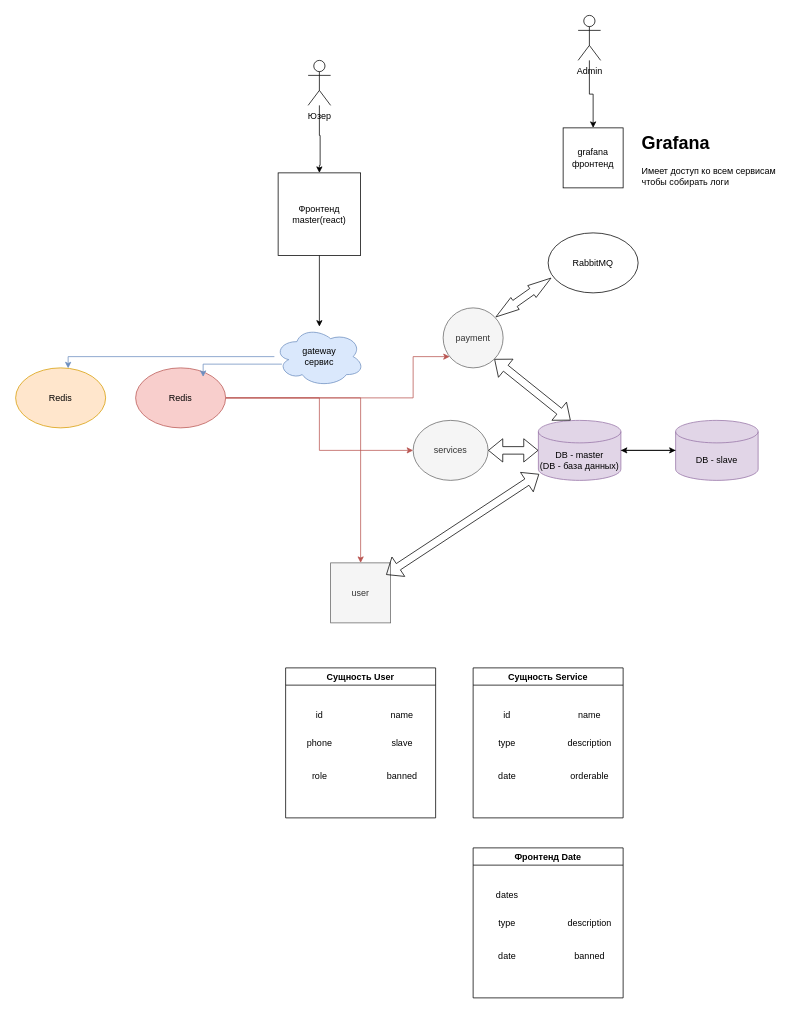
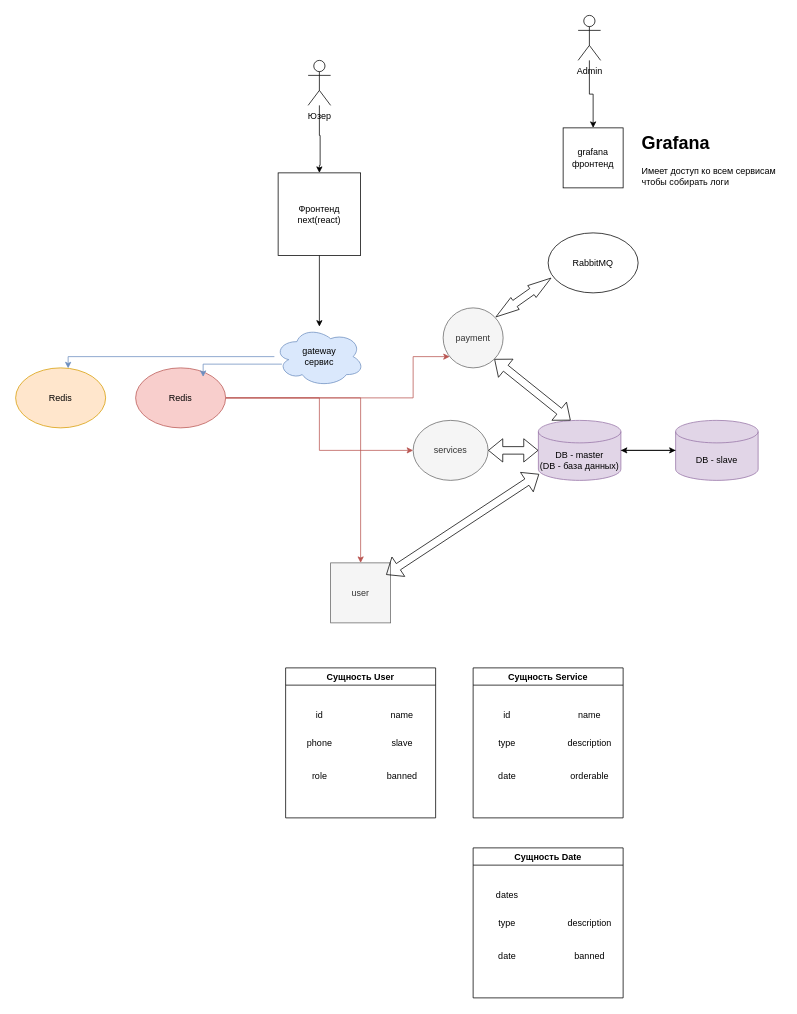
node "Фронтенд master(react)": label "Фронтенд master(react)" -> "Фронтенд next(react)"
node "Фронтенд Date": label "Фронтенд Date" -> "Сущность Date"
